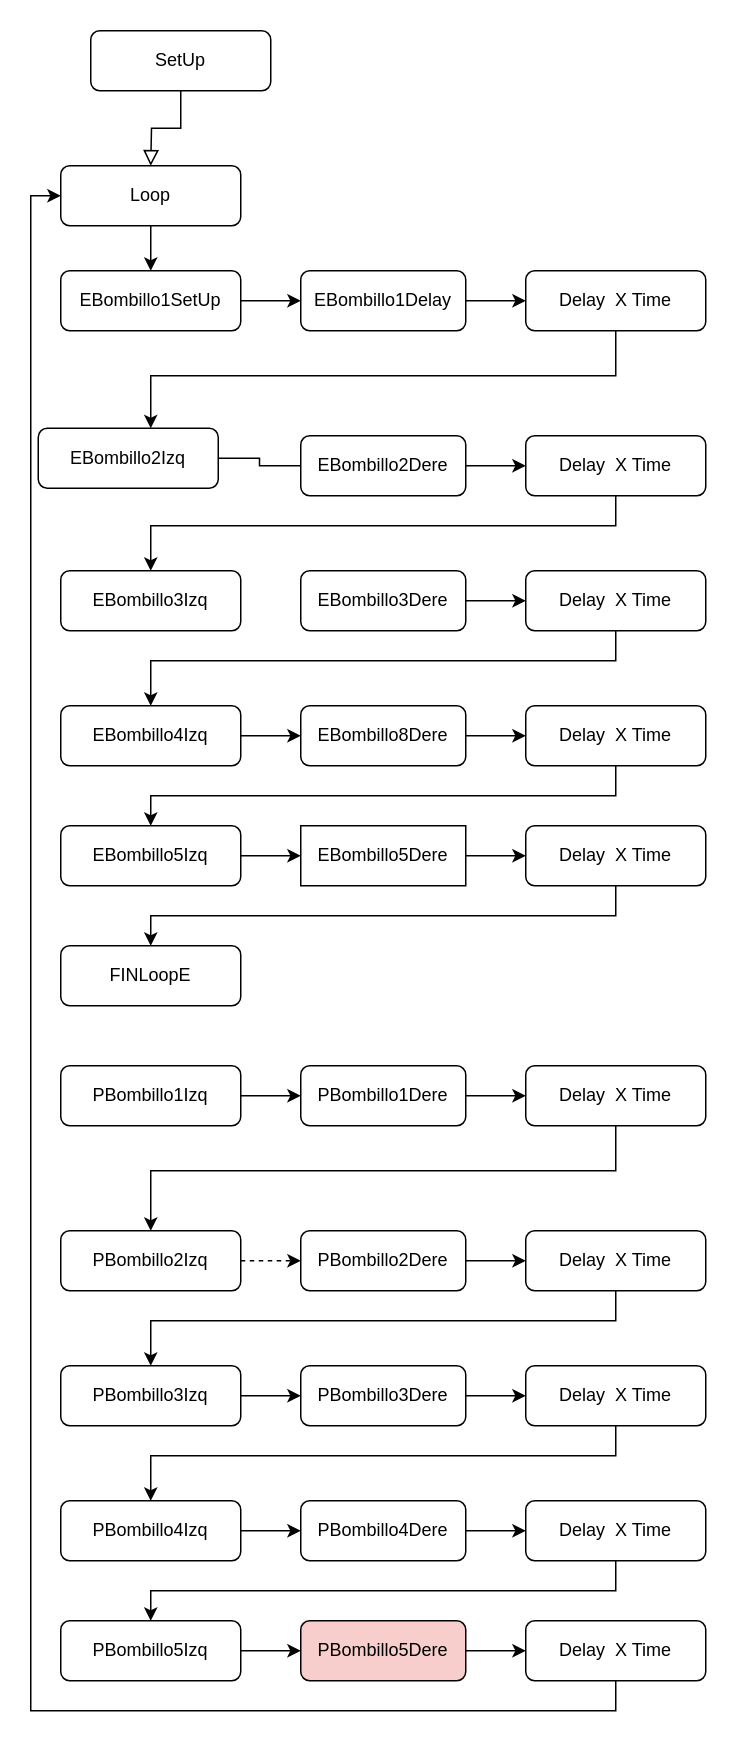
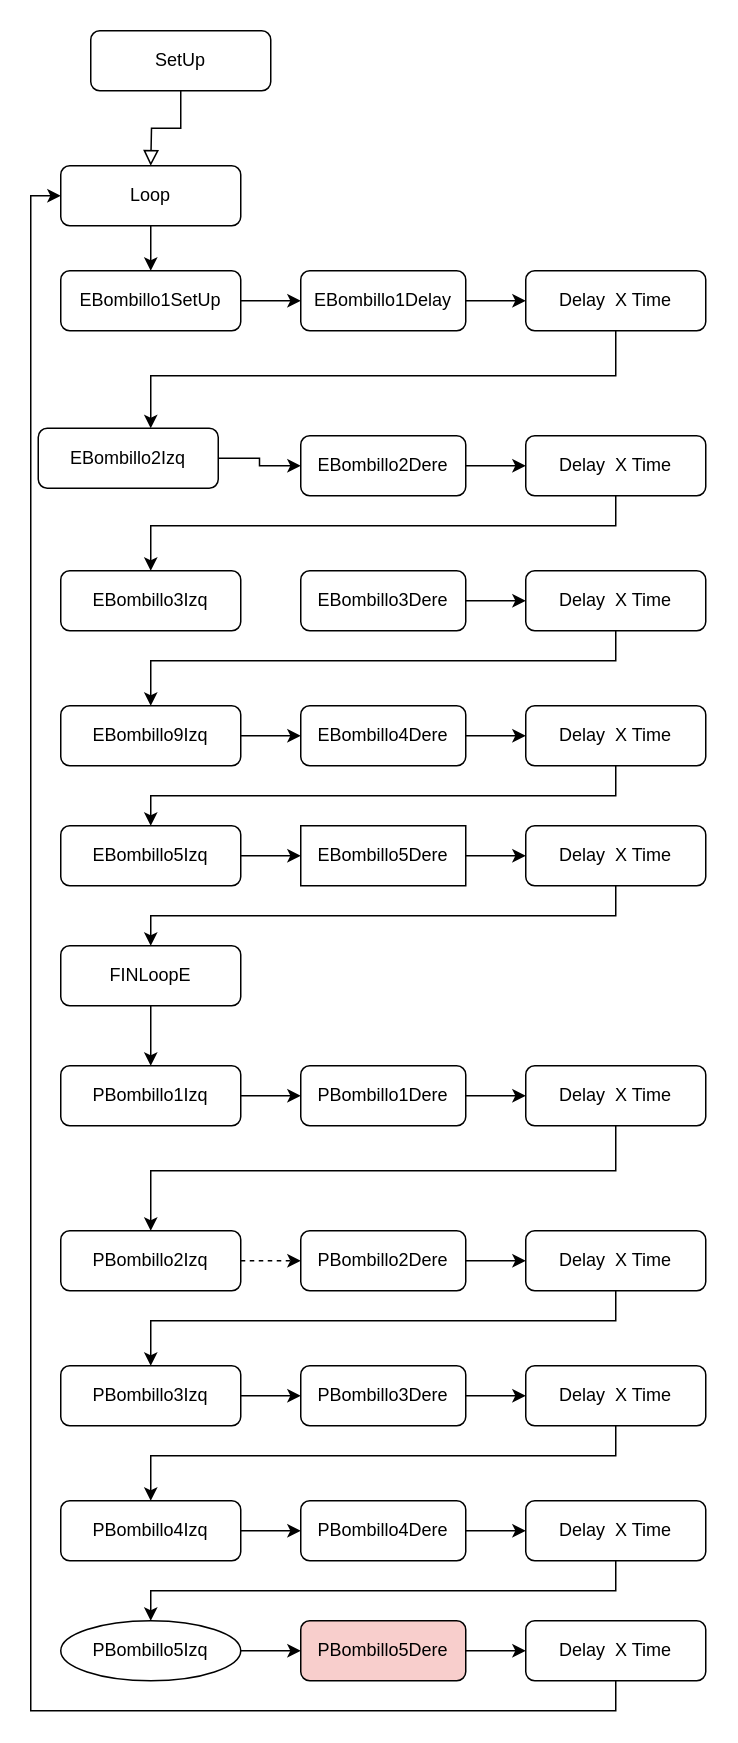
edge "EBombillo2Izq" -- "EBombillo2Dere": arrowhead none -> classic
node "EBombillo4Izq": label "EBombillo4Izq" -> "EBombillo9Izq"
node "EBombillo8Dere": label "EBombillo8Dere" -> "EBombillo4Dere"
edge "FINLoopE" -> "PBombillo1Izq": added
node "PBombillo5Izq": shape rounded rectangle -> ellipse
